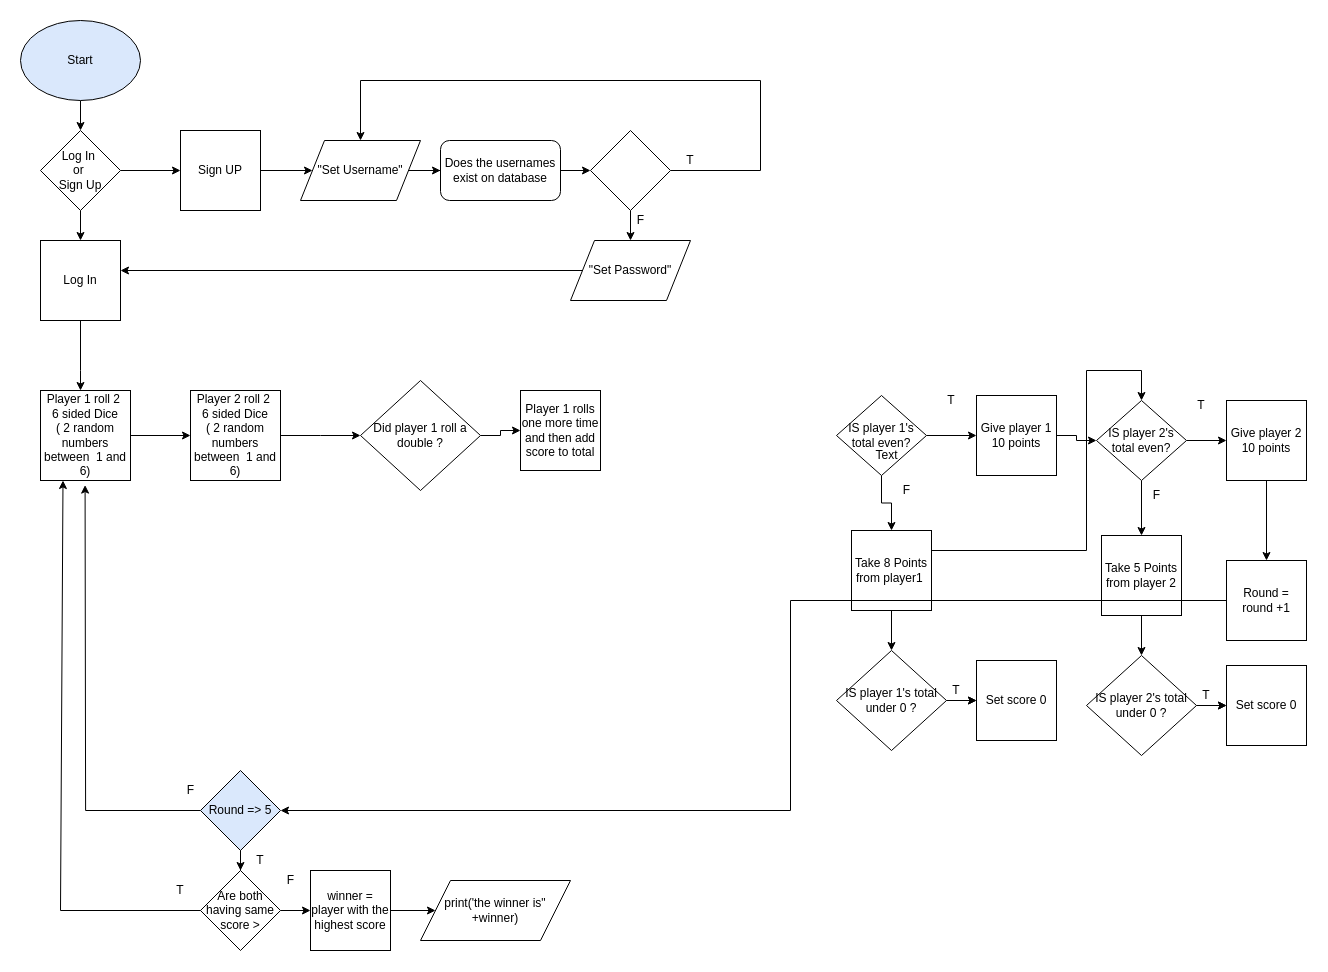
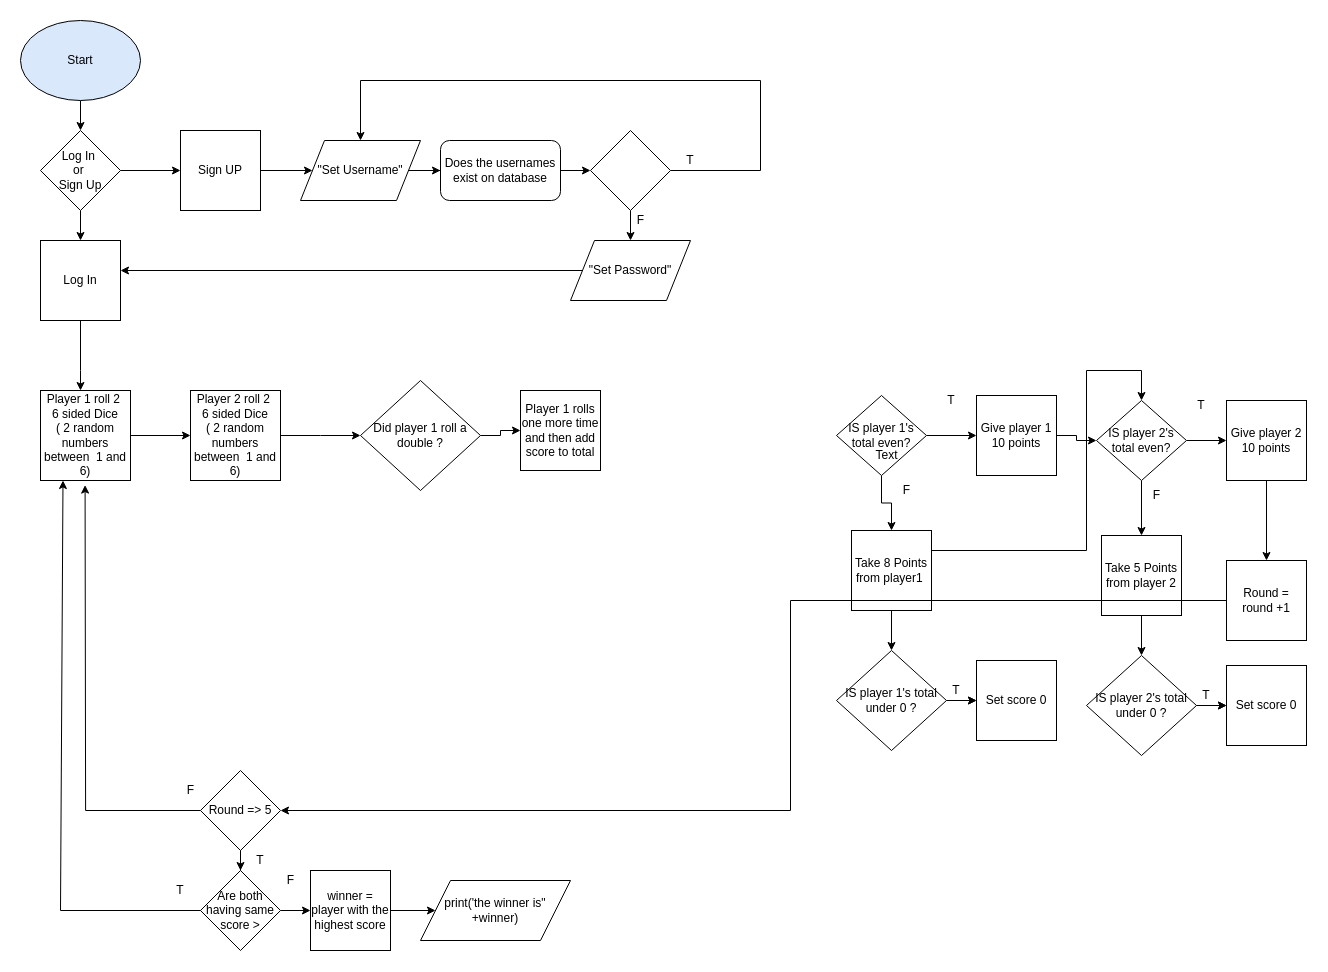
node "Round => 5": fillcolor #dae8fc -> #ffffff
